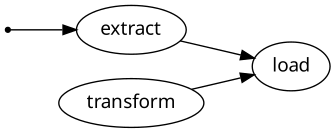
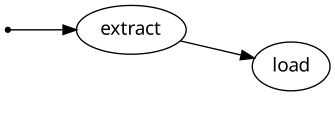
node "transform": removed
